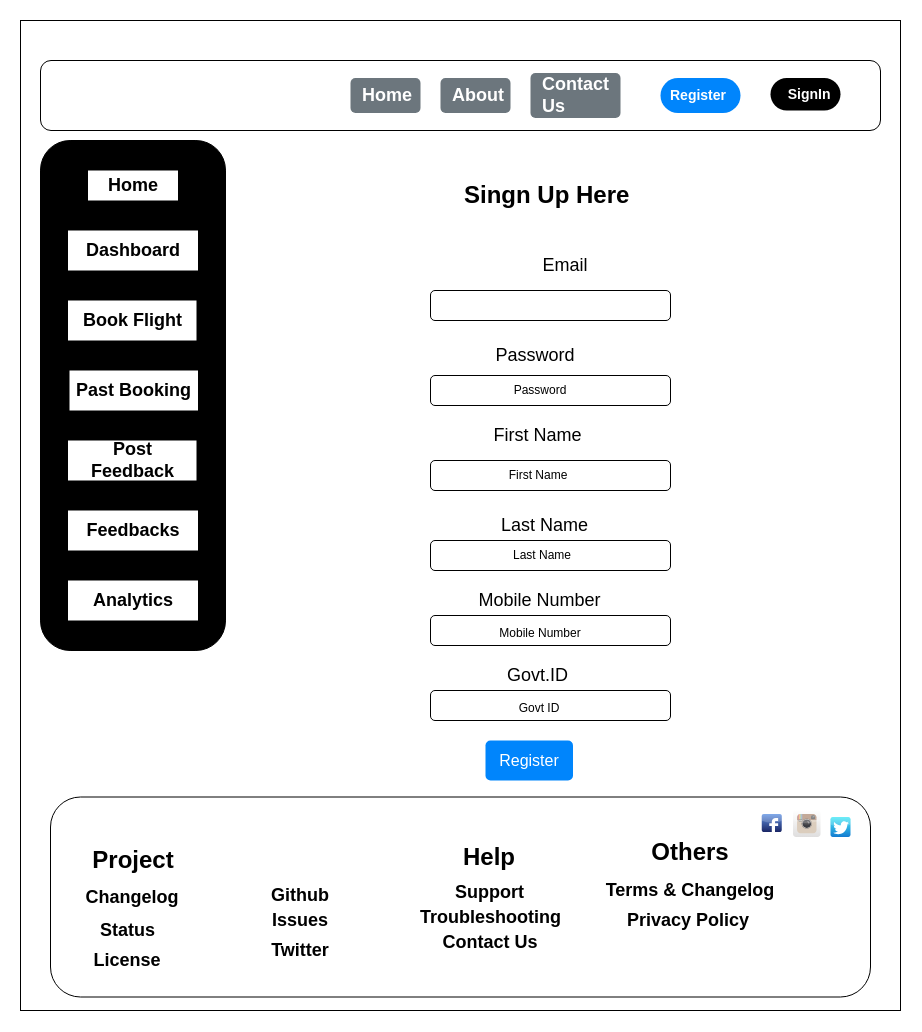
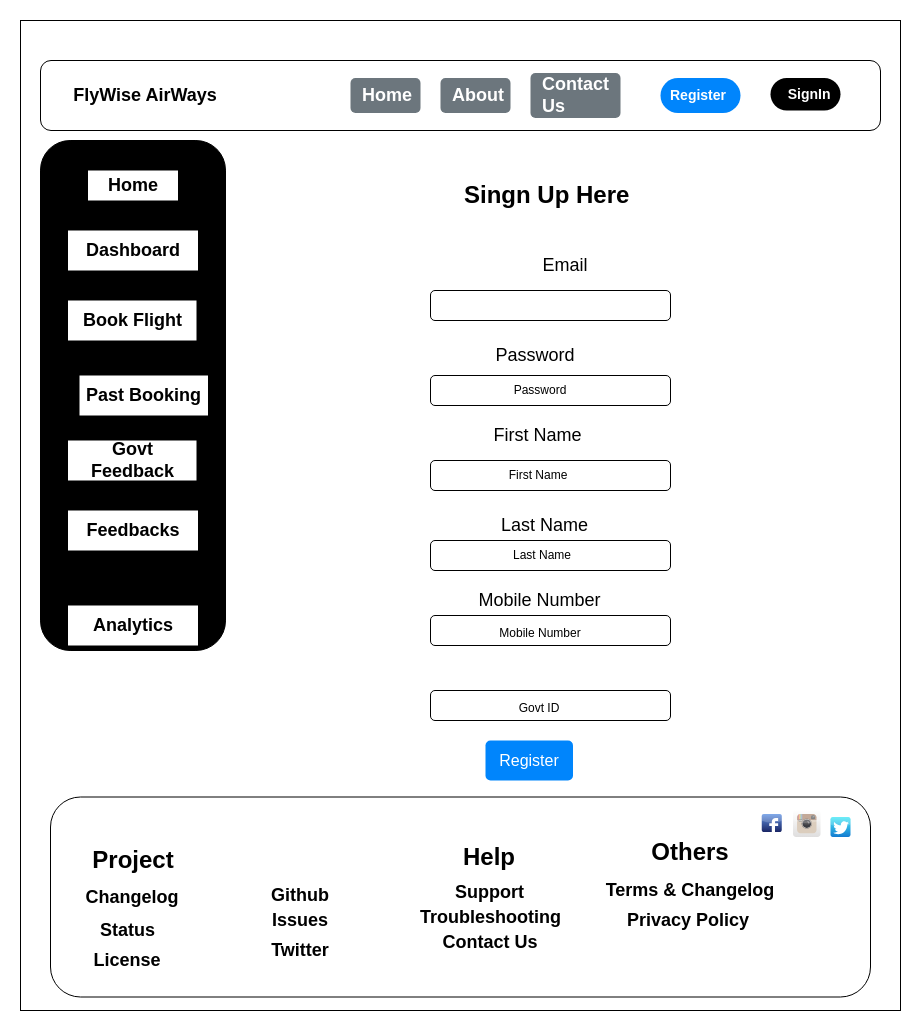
node "FlyWise AirWays": added
node "Past Booking": moved (134, 391) -> (144, 396)
node "Post Feedback": label "Post Feedback" -> "Govt Feedback"
node "Analytics": moved (133, 601) -> (133, 626)
node "Govt.ID": removed
